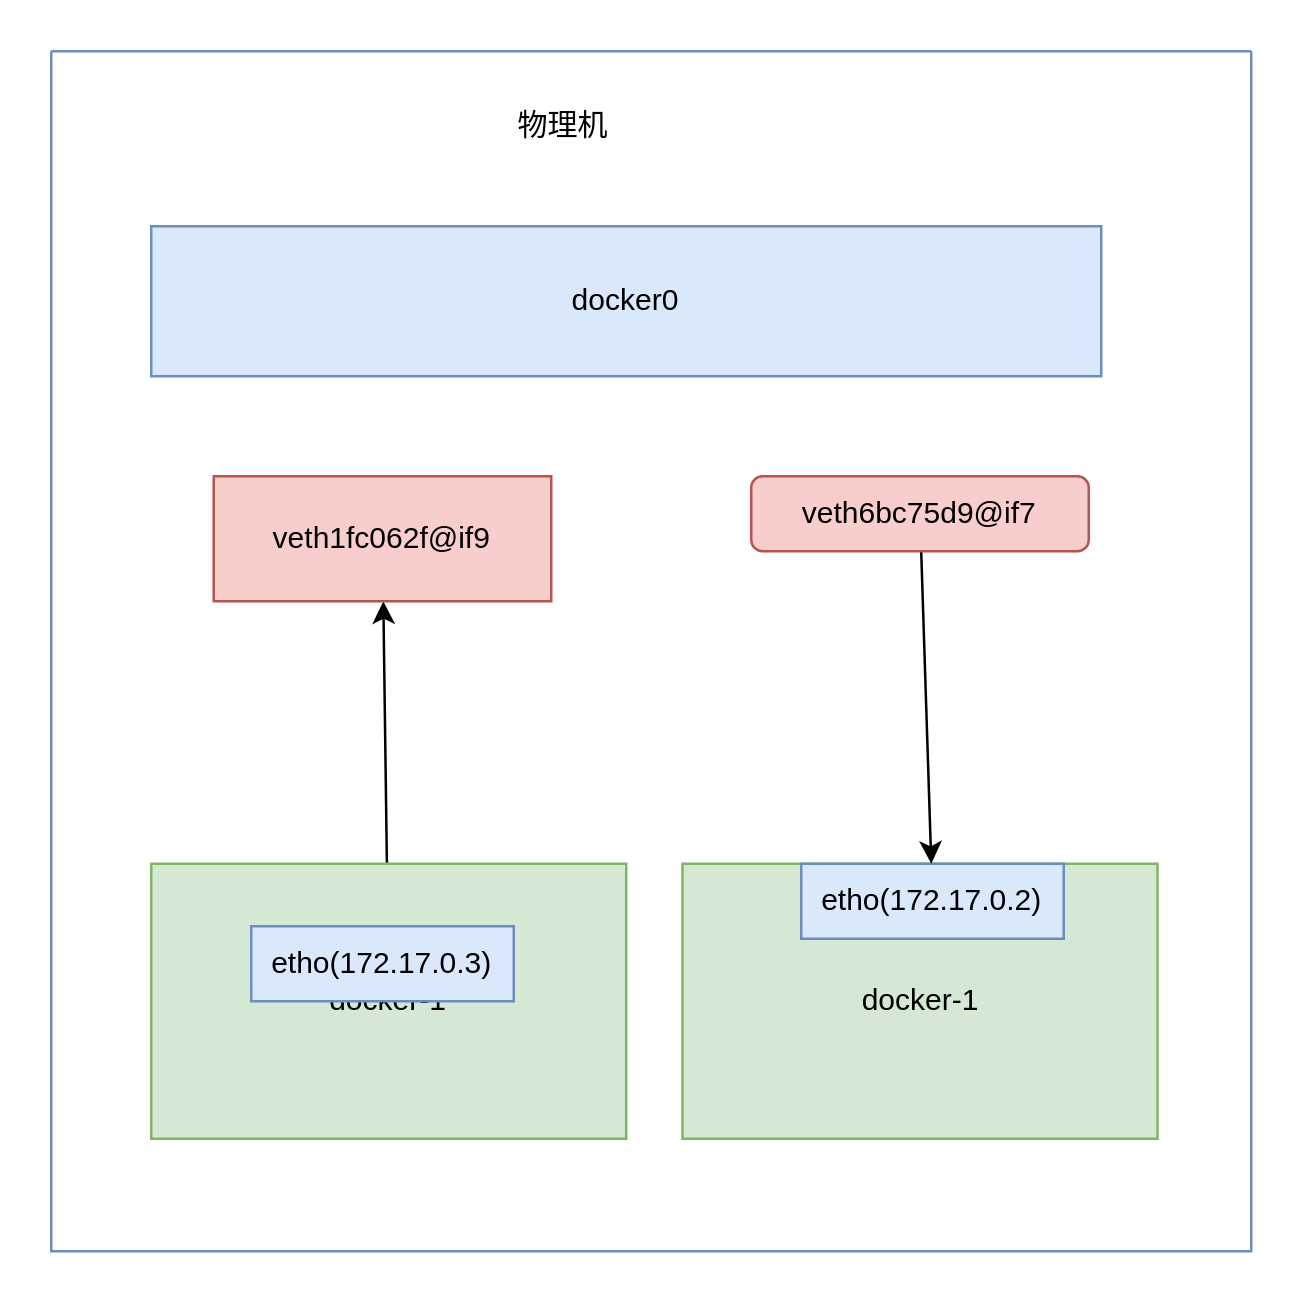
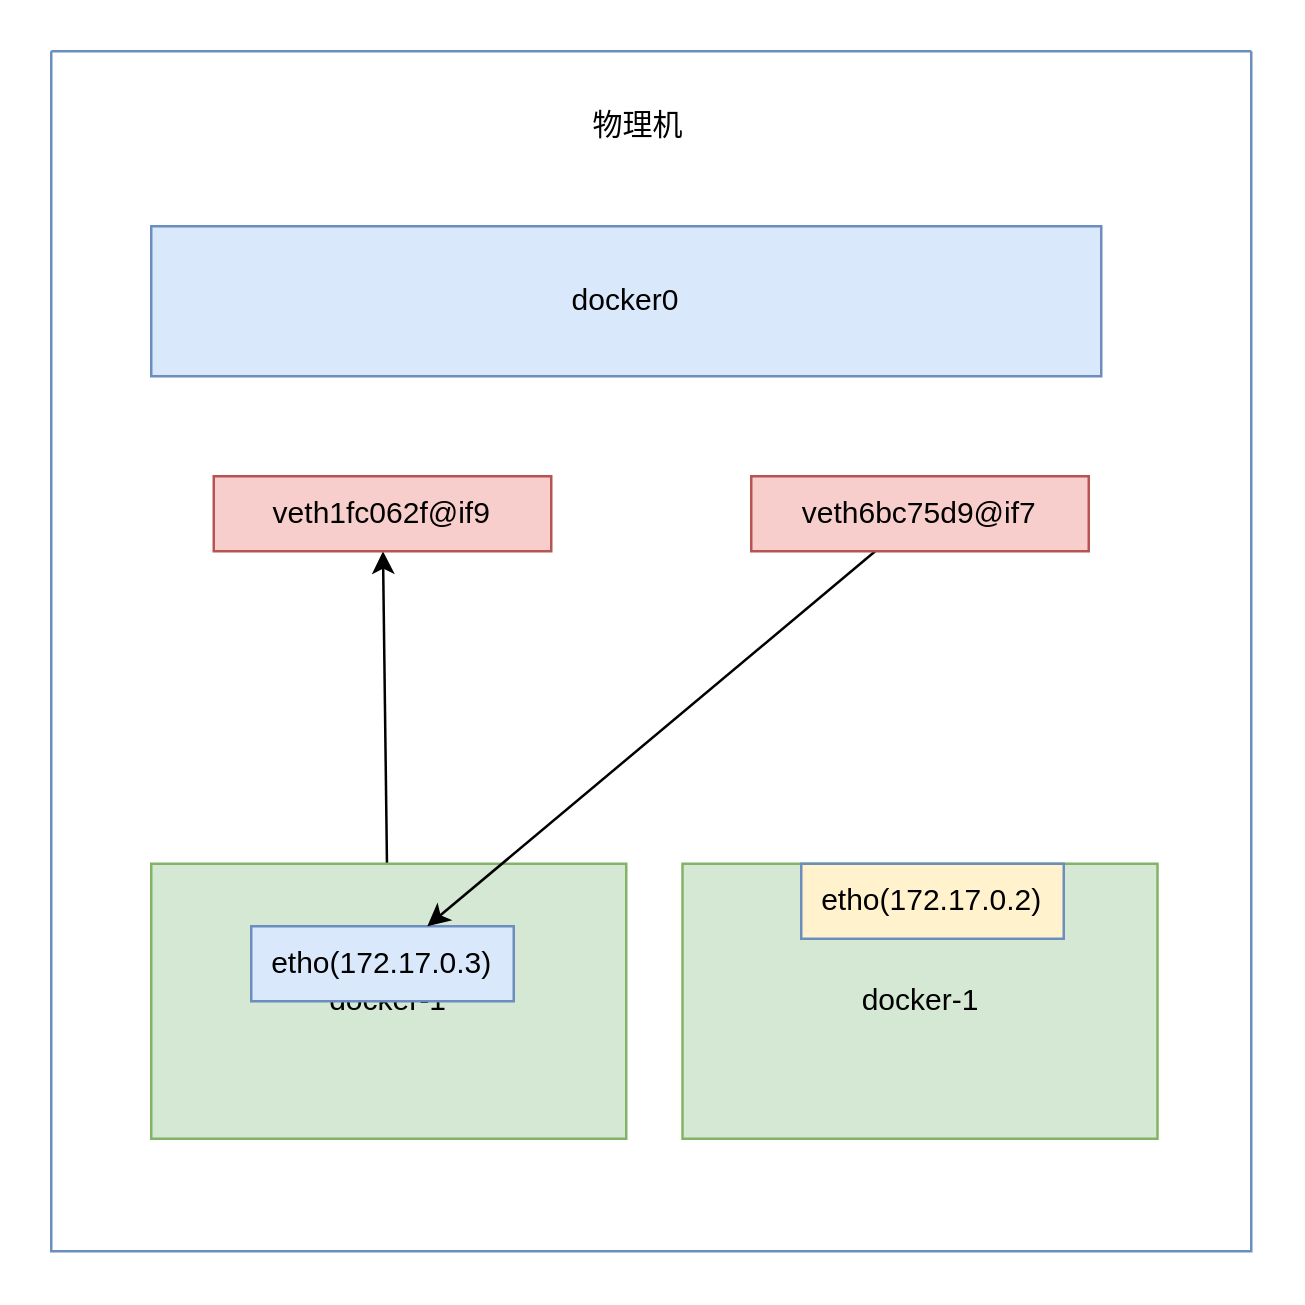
node "物理机": moved (564, 126) -> (639, 126)
node "veth6bc75d9@if7": shape rounded rectangle -> rectangle
node "veth1fc062f@if9": size 338x125 -> 338x75
edge "veth6bc75d9@if7" -> "etho(172.17.0.2)": now "veth6bc75d9@if7" -> "etho(172.17.0.3)"
node "etho(172.17.0.2)": fillcolor #dae8fc -> #fff2cc
